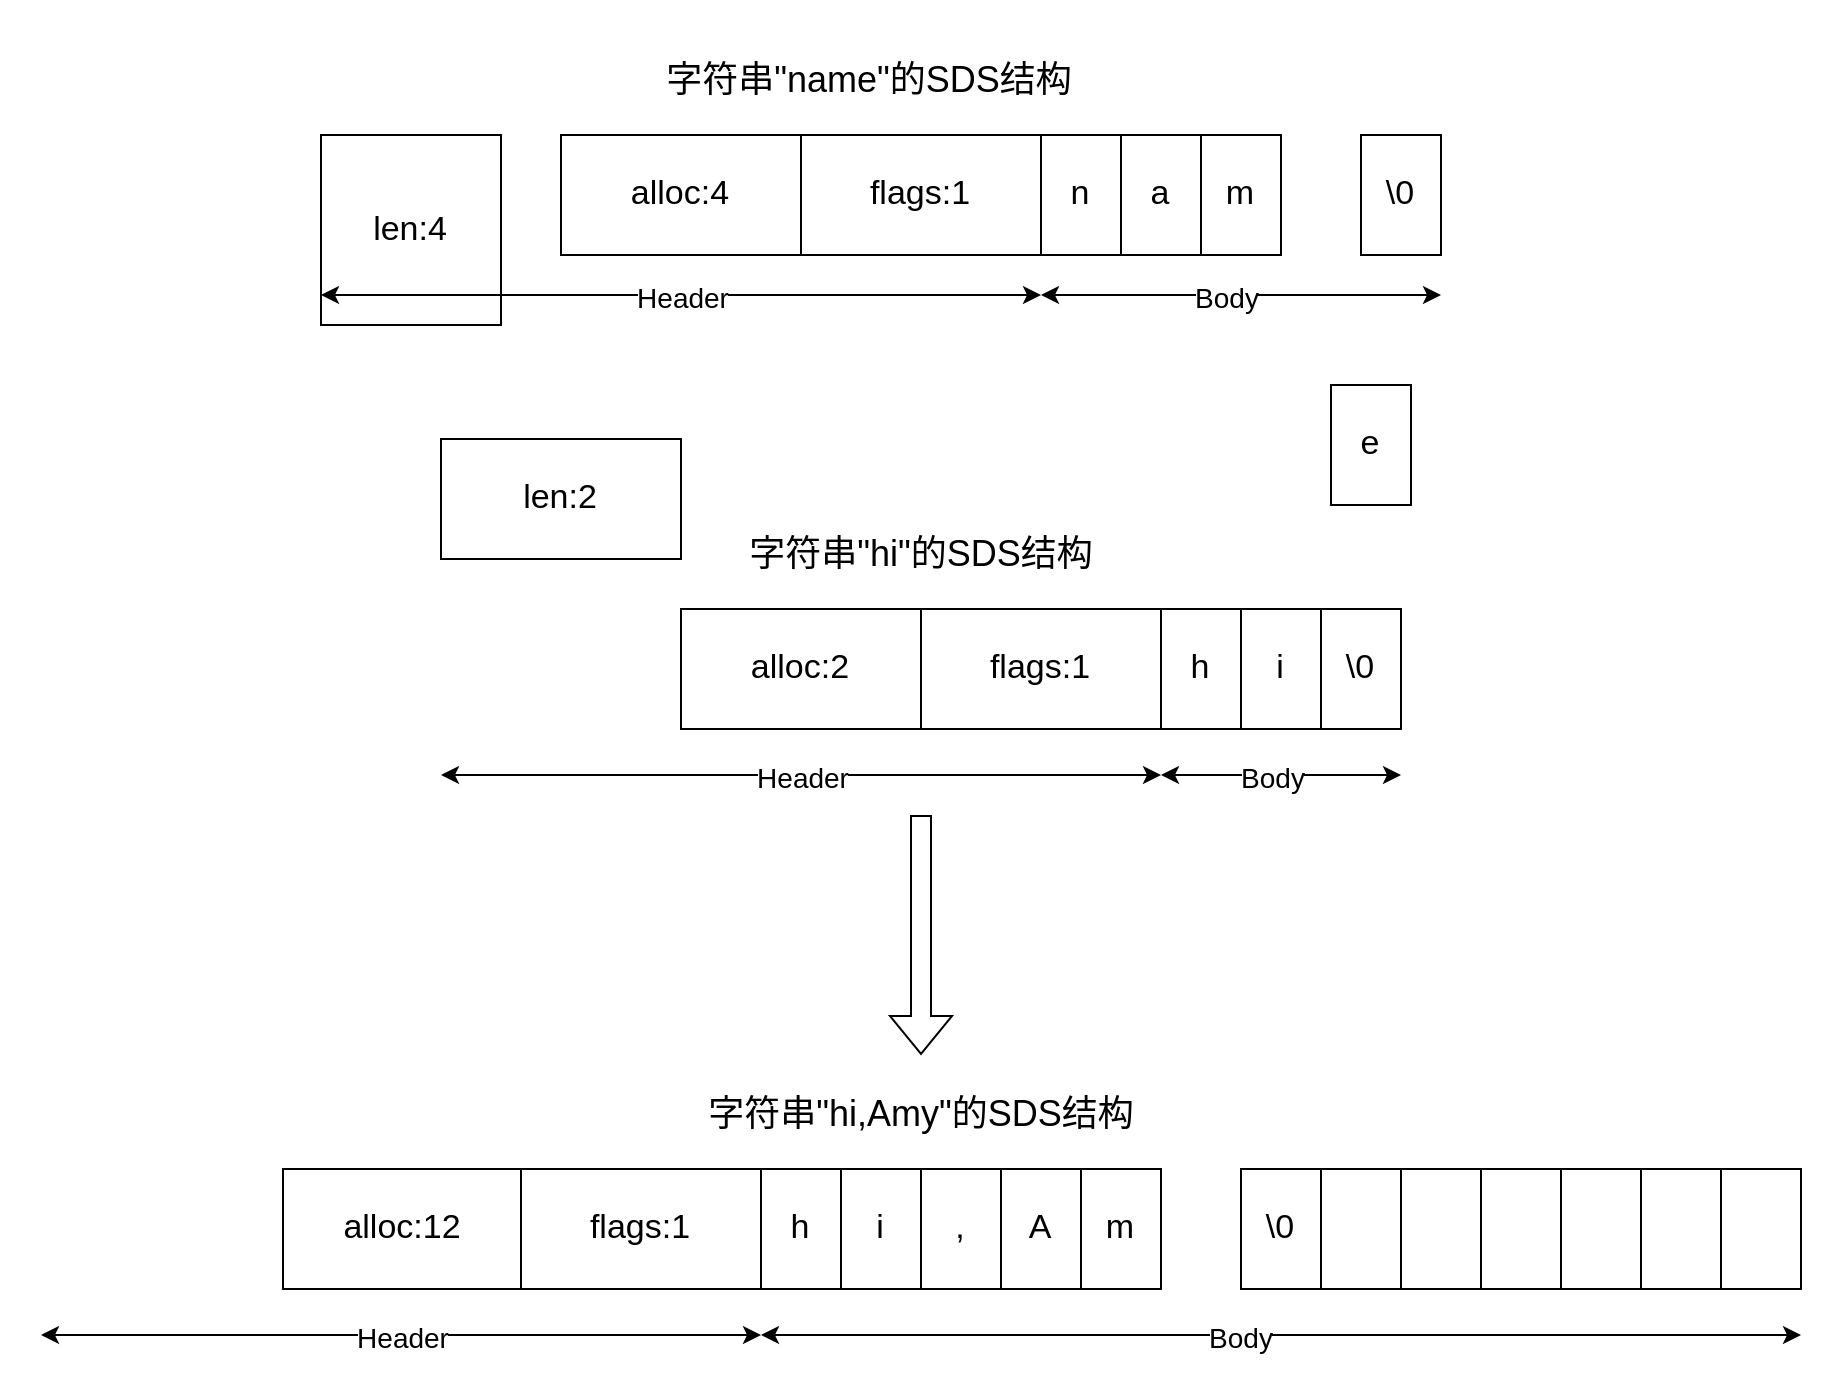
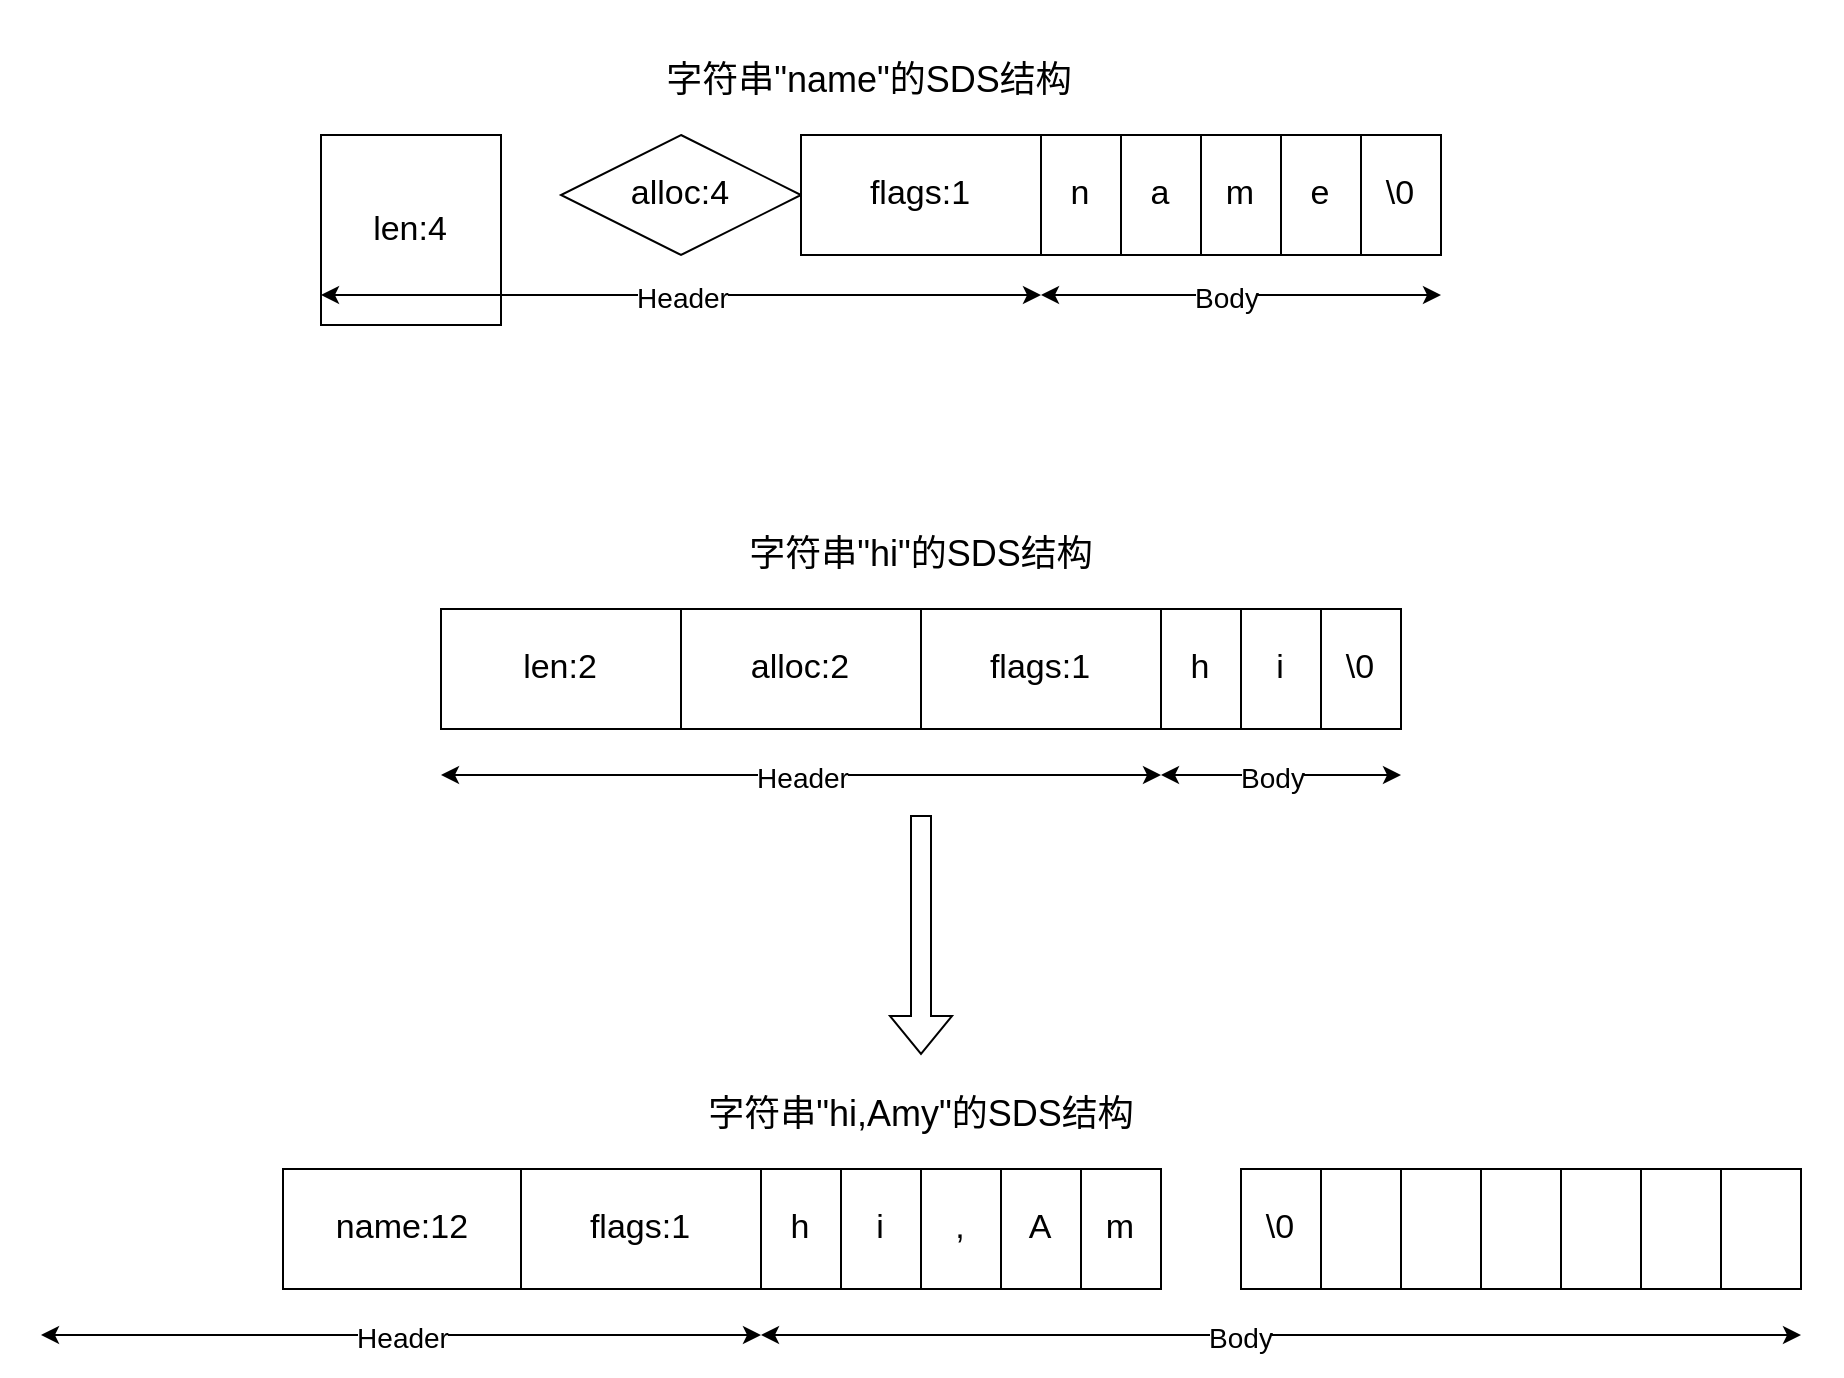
node "alloc:4": shape rectangle -> diamond
node "e": moved (1371, 445) -> (1321, 195)
node "len:2": moved (561, 499) -> (561, 669)
node "alloc:12": label "alloc:12" -> "name:12"
